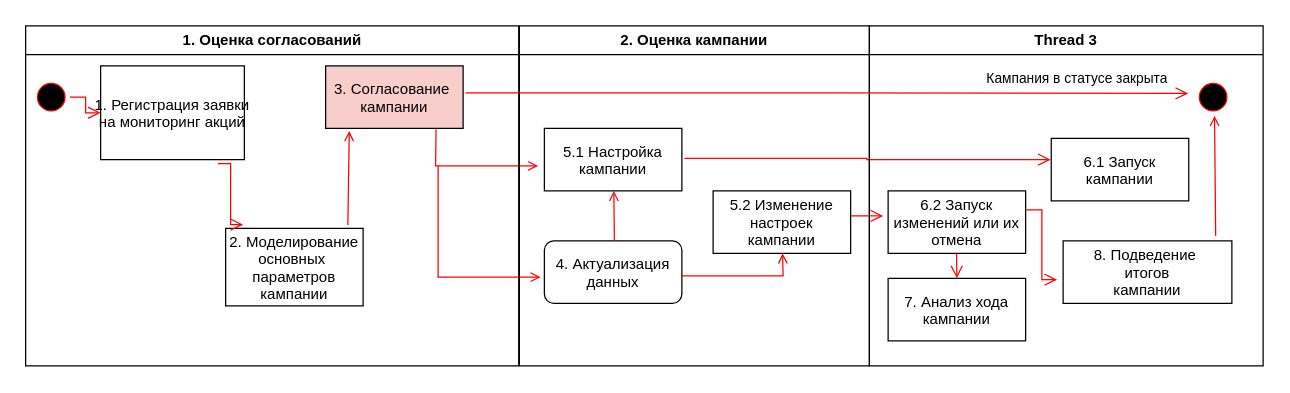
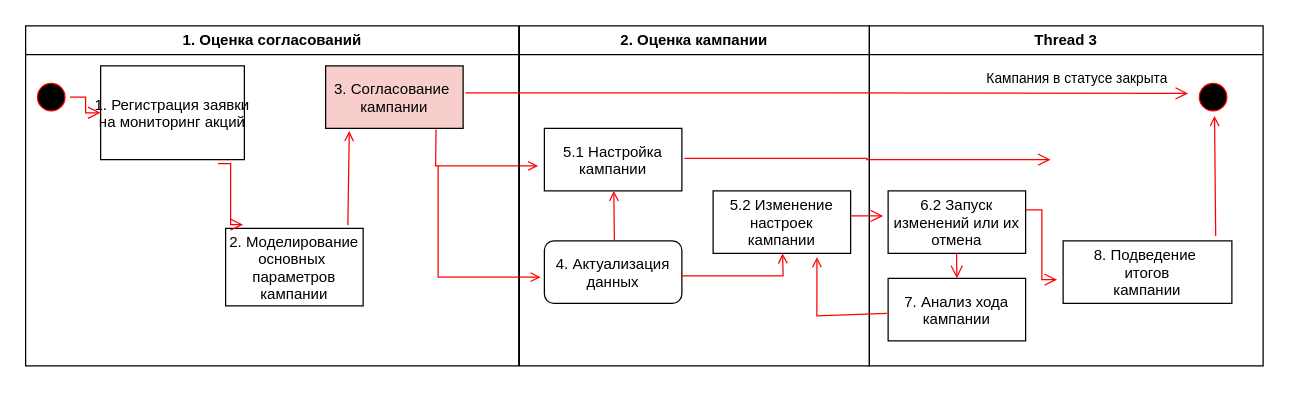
node "6.1 Запуск кампании": removed
edge "7. Анализ хода кампании" -> "5.2 Изменение настроек кампании": added
